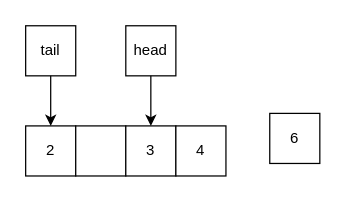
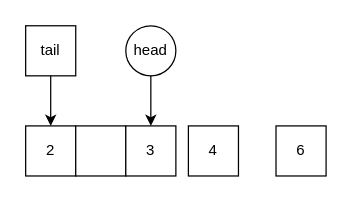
node "head": shape rectangle -> ellipse
node "6": moved (294, 138) -> (301, 151)
node "4": moved (201, 151) -> (213, 151)
